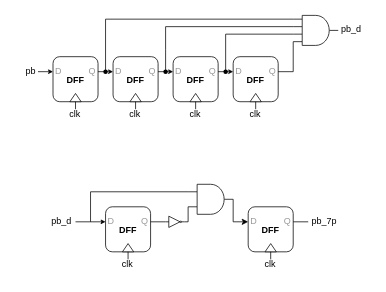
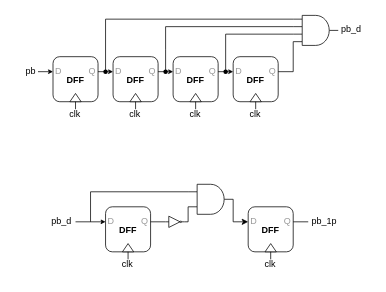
node "pb_7p": label "pb_7p" -> "pb_1p"
